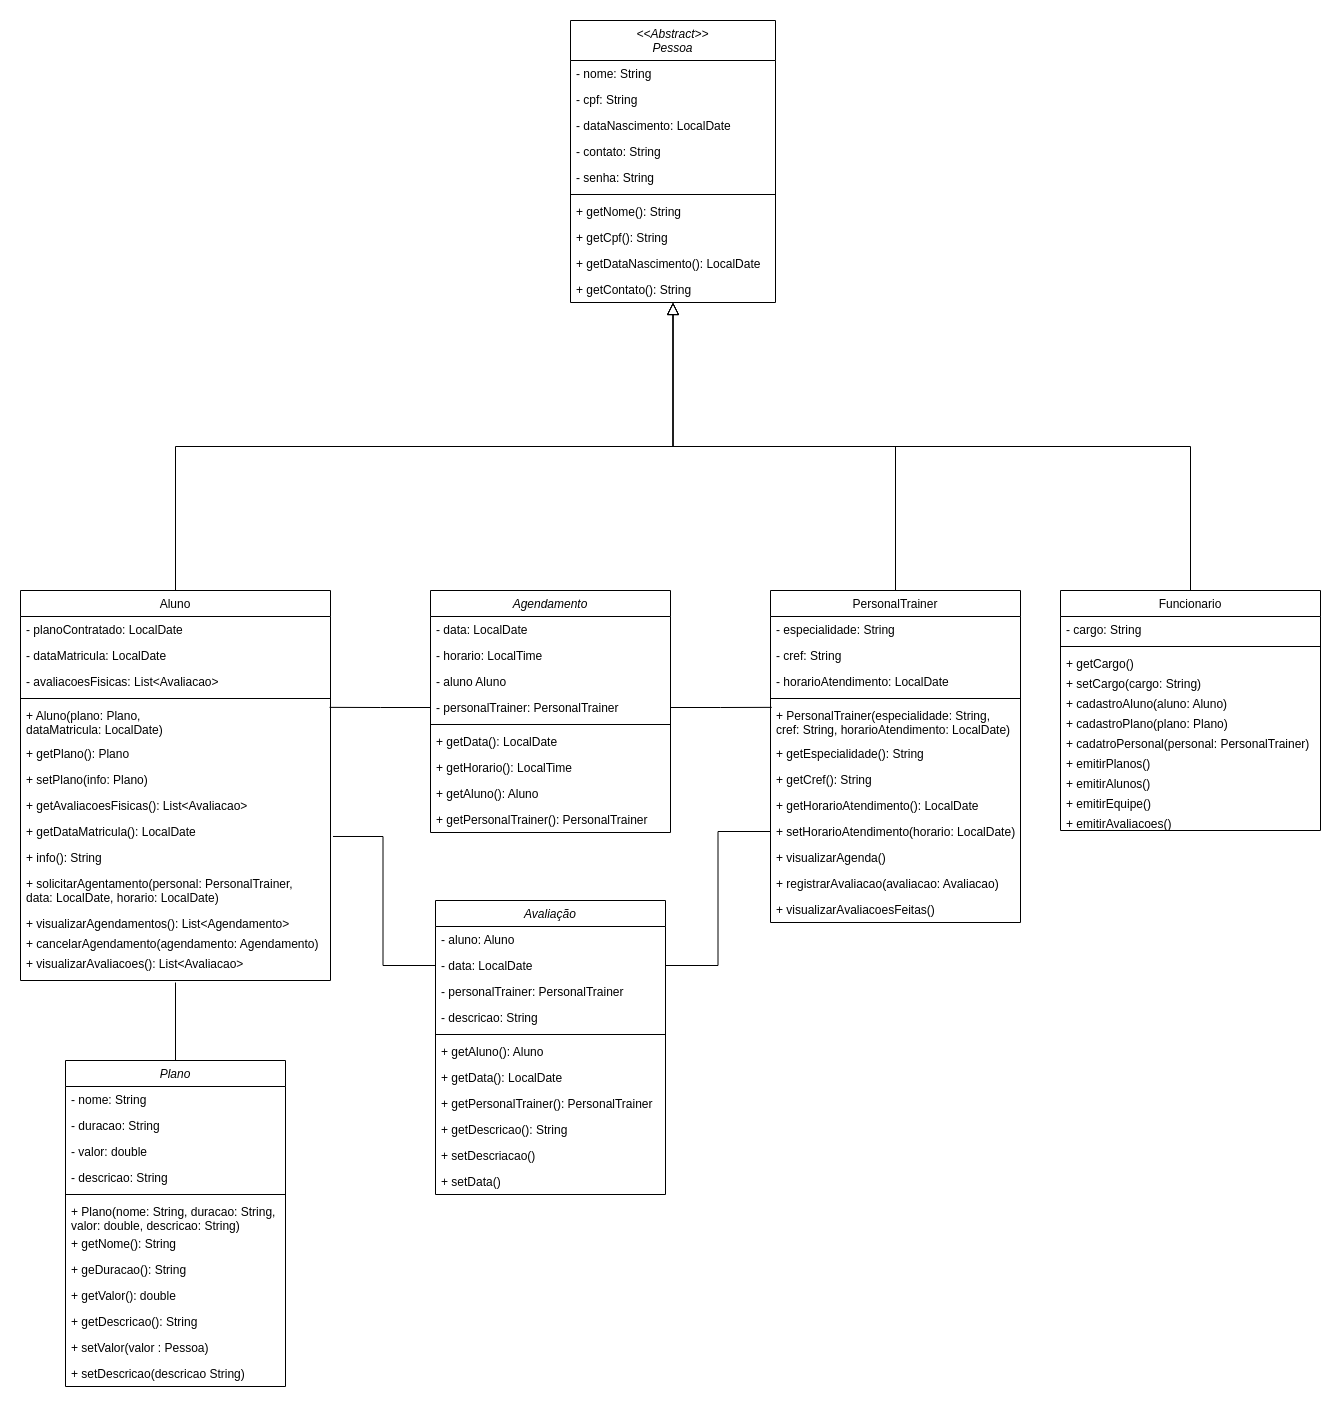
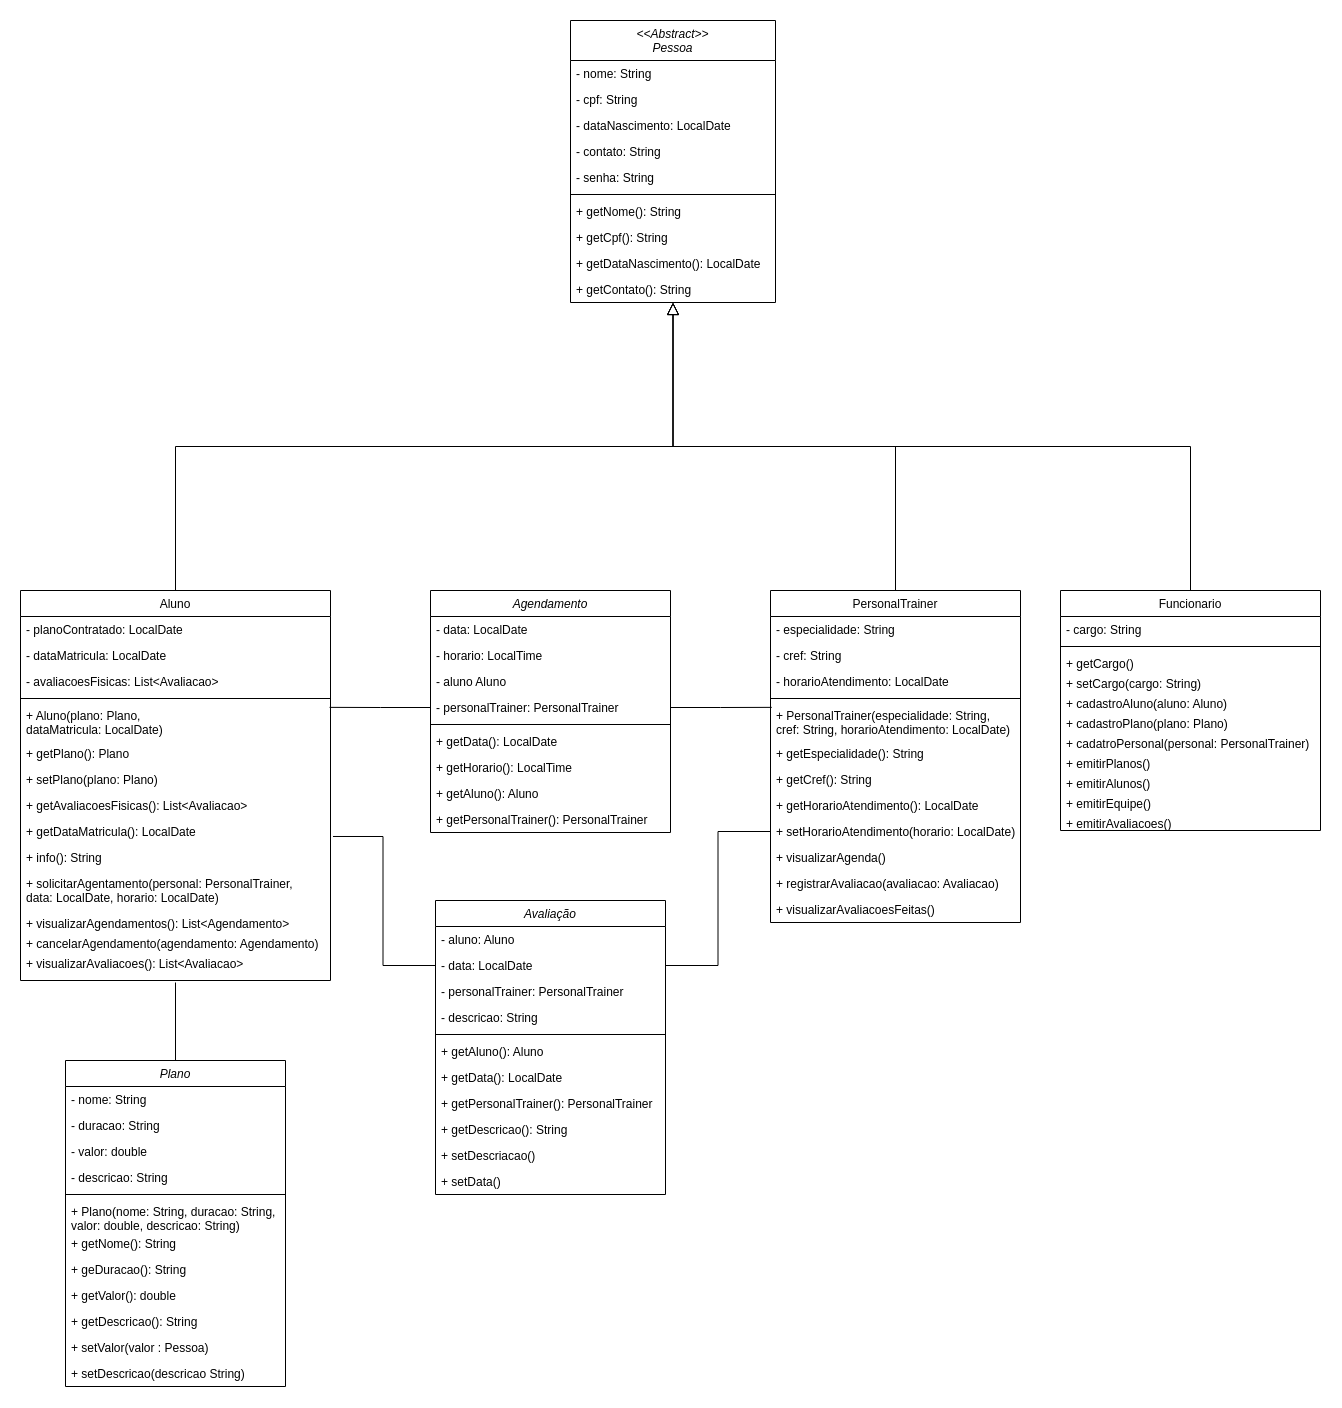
node "+ setPlano(info: Plano)": label "+ setPlano(info: Plano)" -> "+ setPlano(plano: Plano)"
